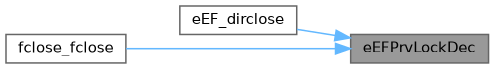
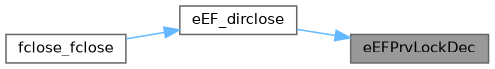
edge "fclose_fclose" -> "eEFPrvLockDec": now "fclose_fclose" -> "eEF_dirclose"
